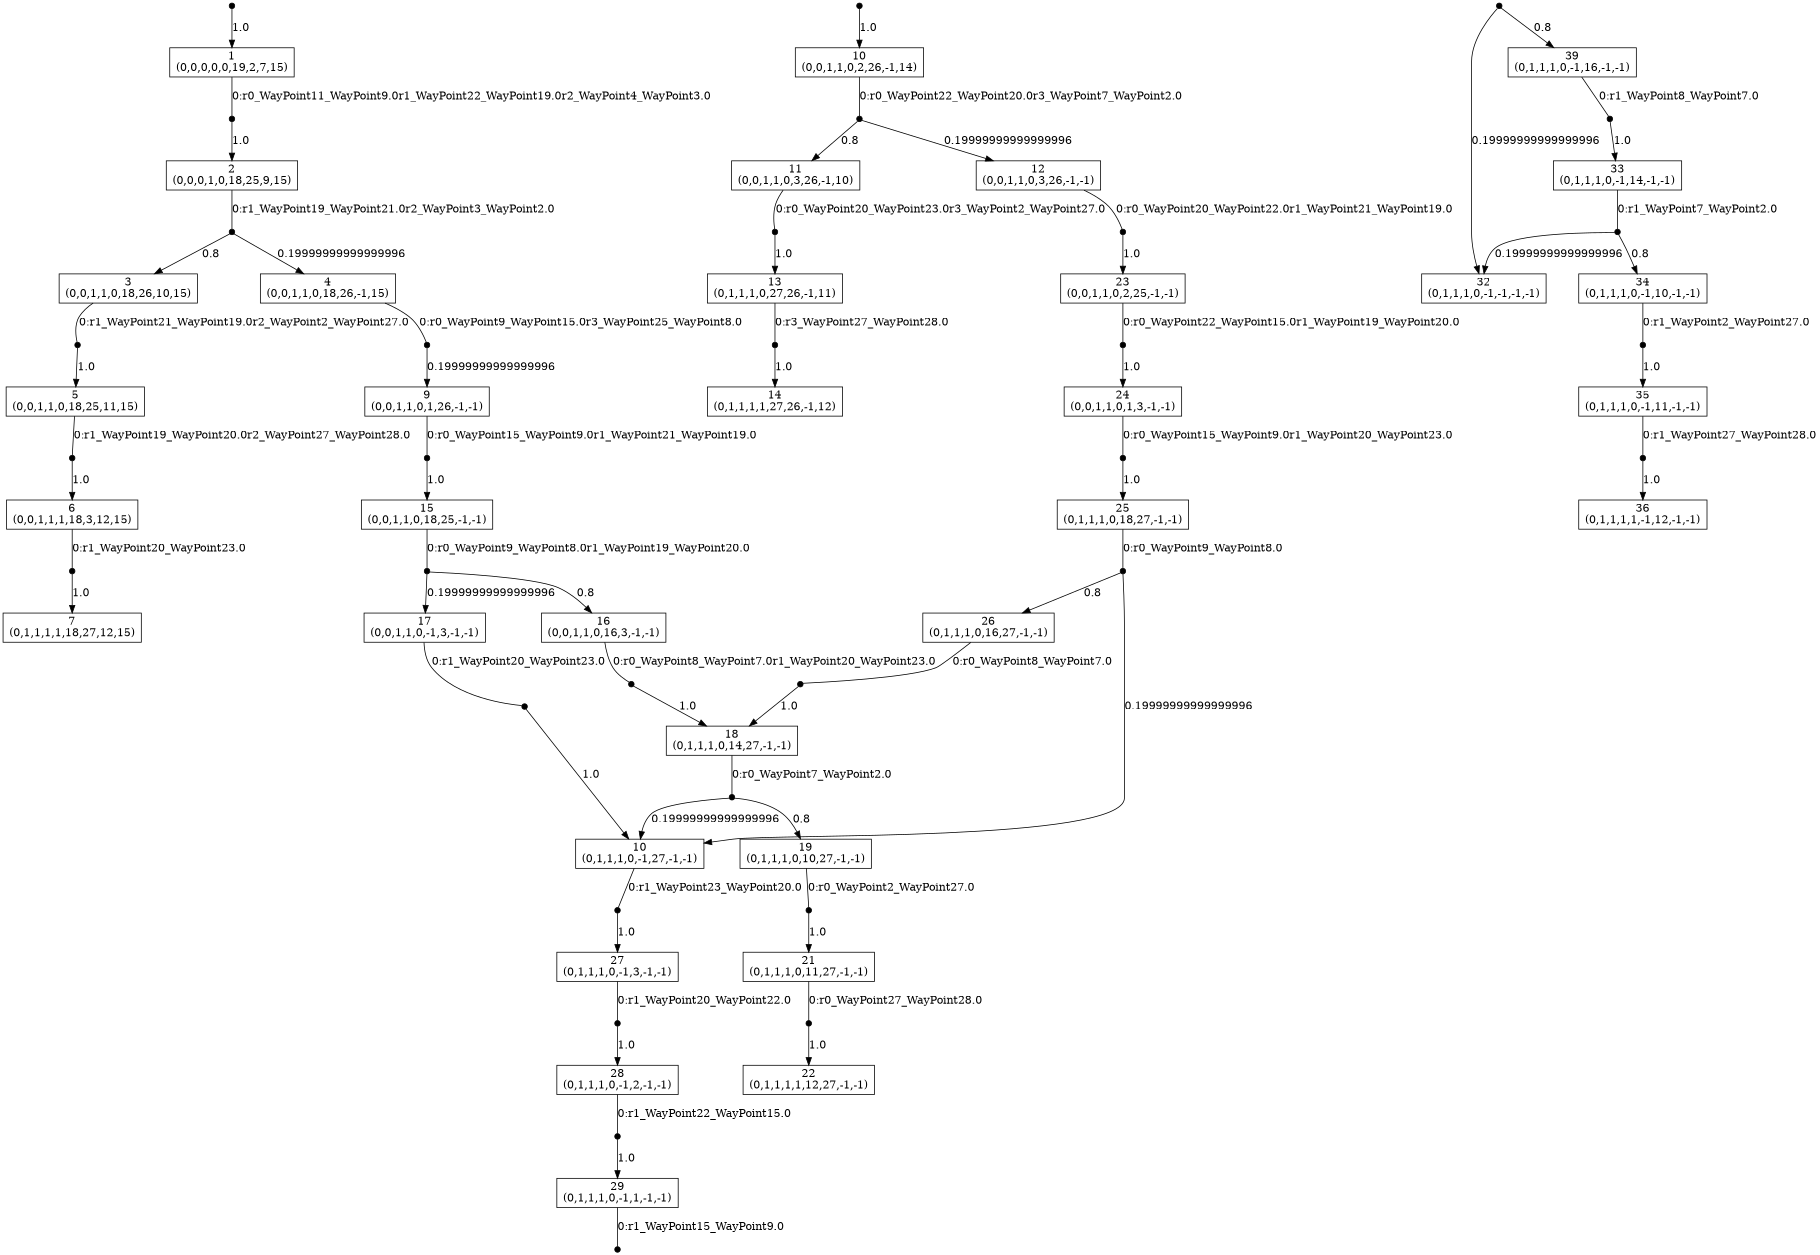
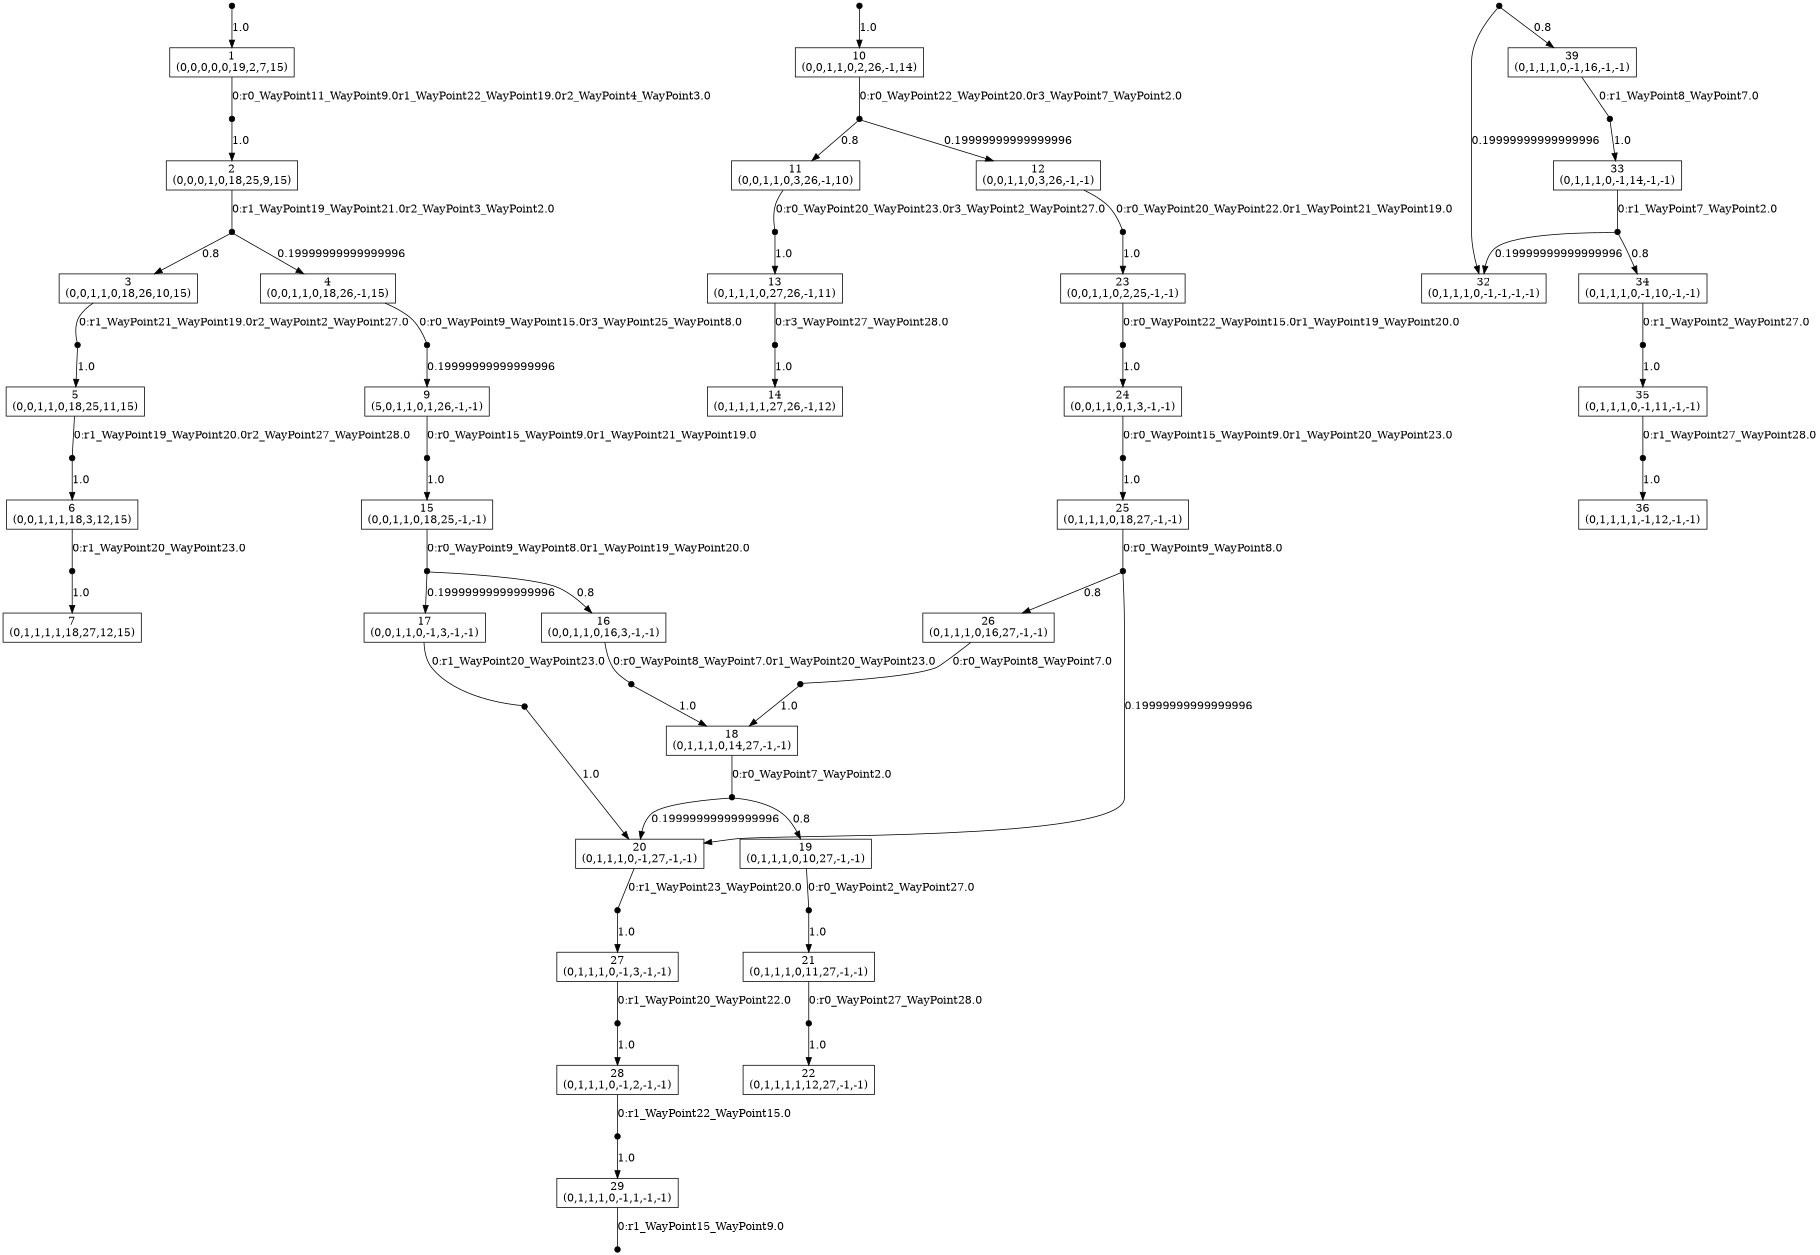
node "9 (0,0,1,1,0,1,26,-1,-1)": label "9 (0,0,1,1,0,1,26,-1,-1)" -> "9 (5,0,1,1,0,1,26,-1,-1)"
node "10 (0,1,1,1,0,-1,27,-1,-1)": label "10 (0,1,1,1,0,-1,27,-1,-1)" -> "20 (0,1,1,1,0,-1,27,-1,-1)"
